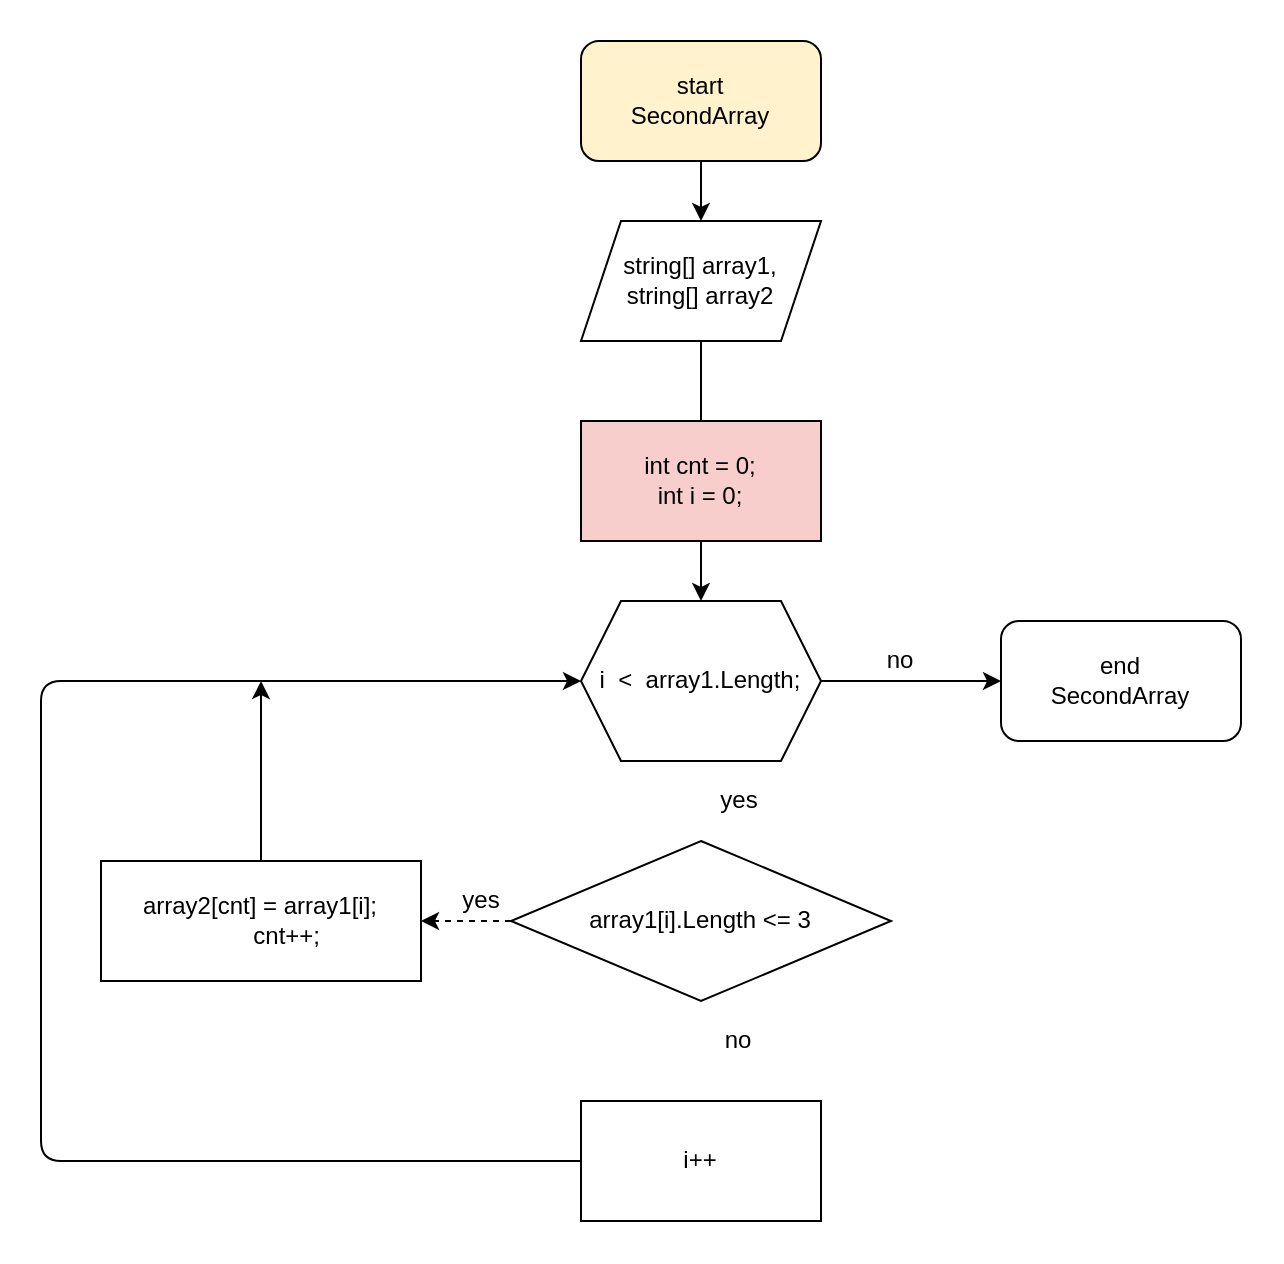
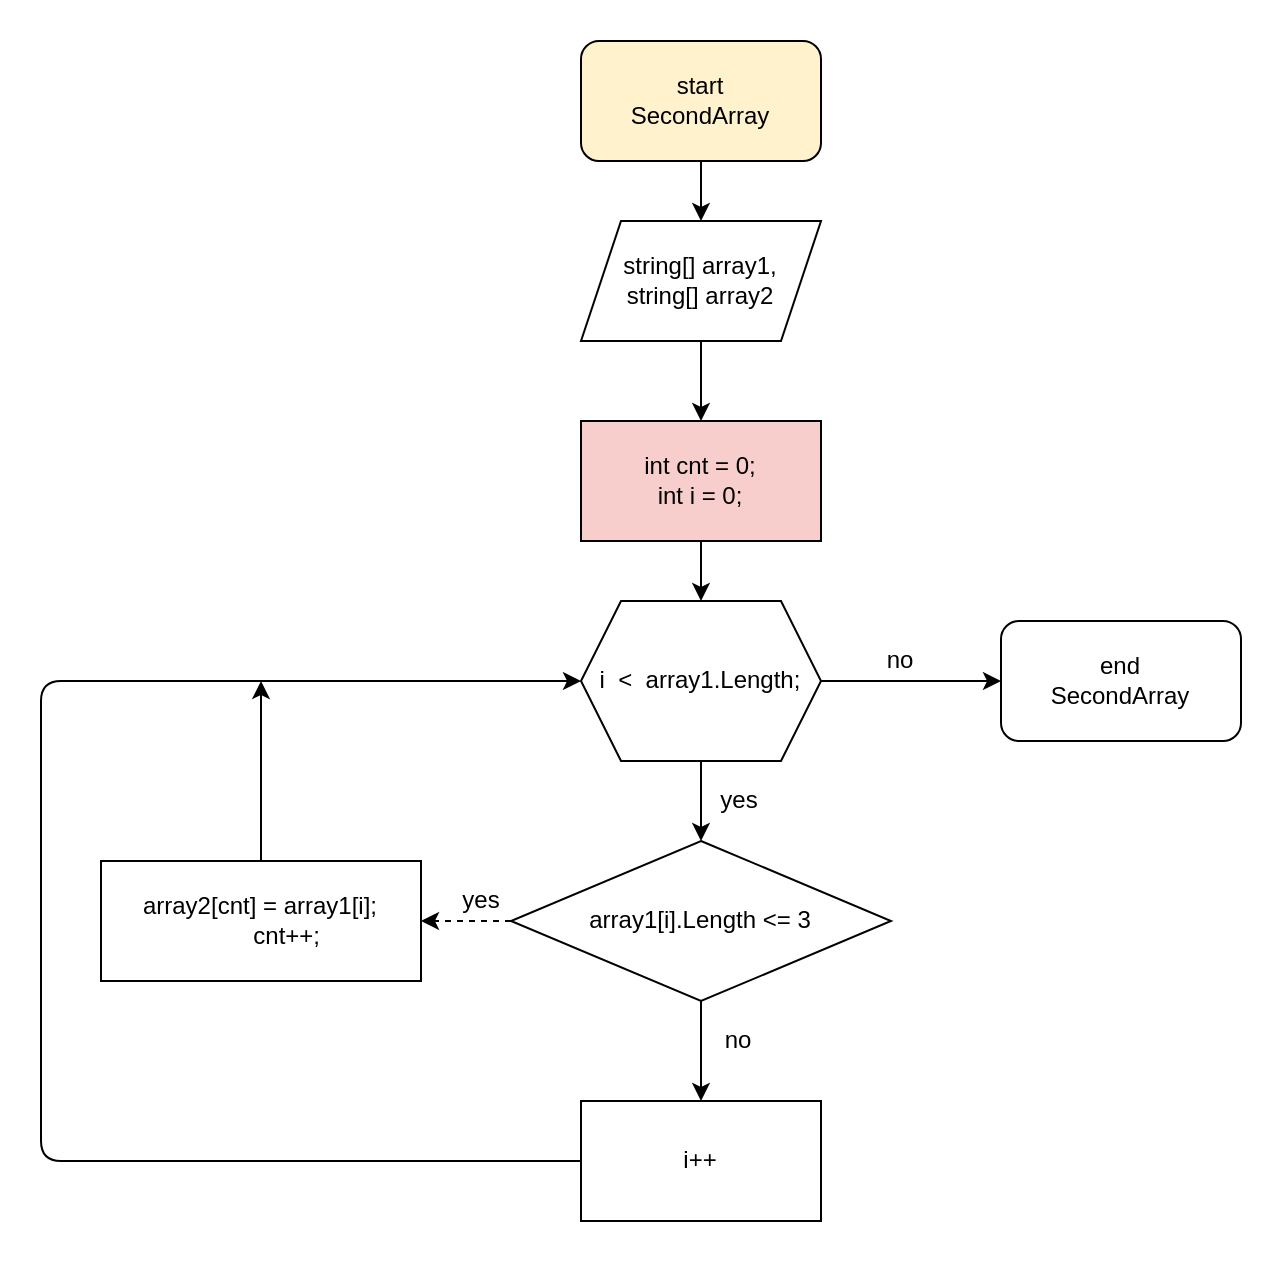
edge "string[] array1, string[] array2" -- "int cnt = 0; int i = 0;": arrowhead none -> classic
edge "i < array1.Length;" -> "array1[i].Length <= 3": added
edge "array1[i].Length <= 3" -> "i++": added
